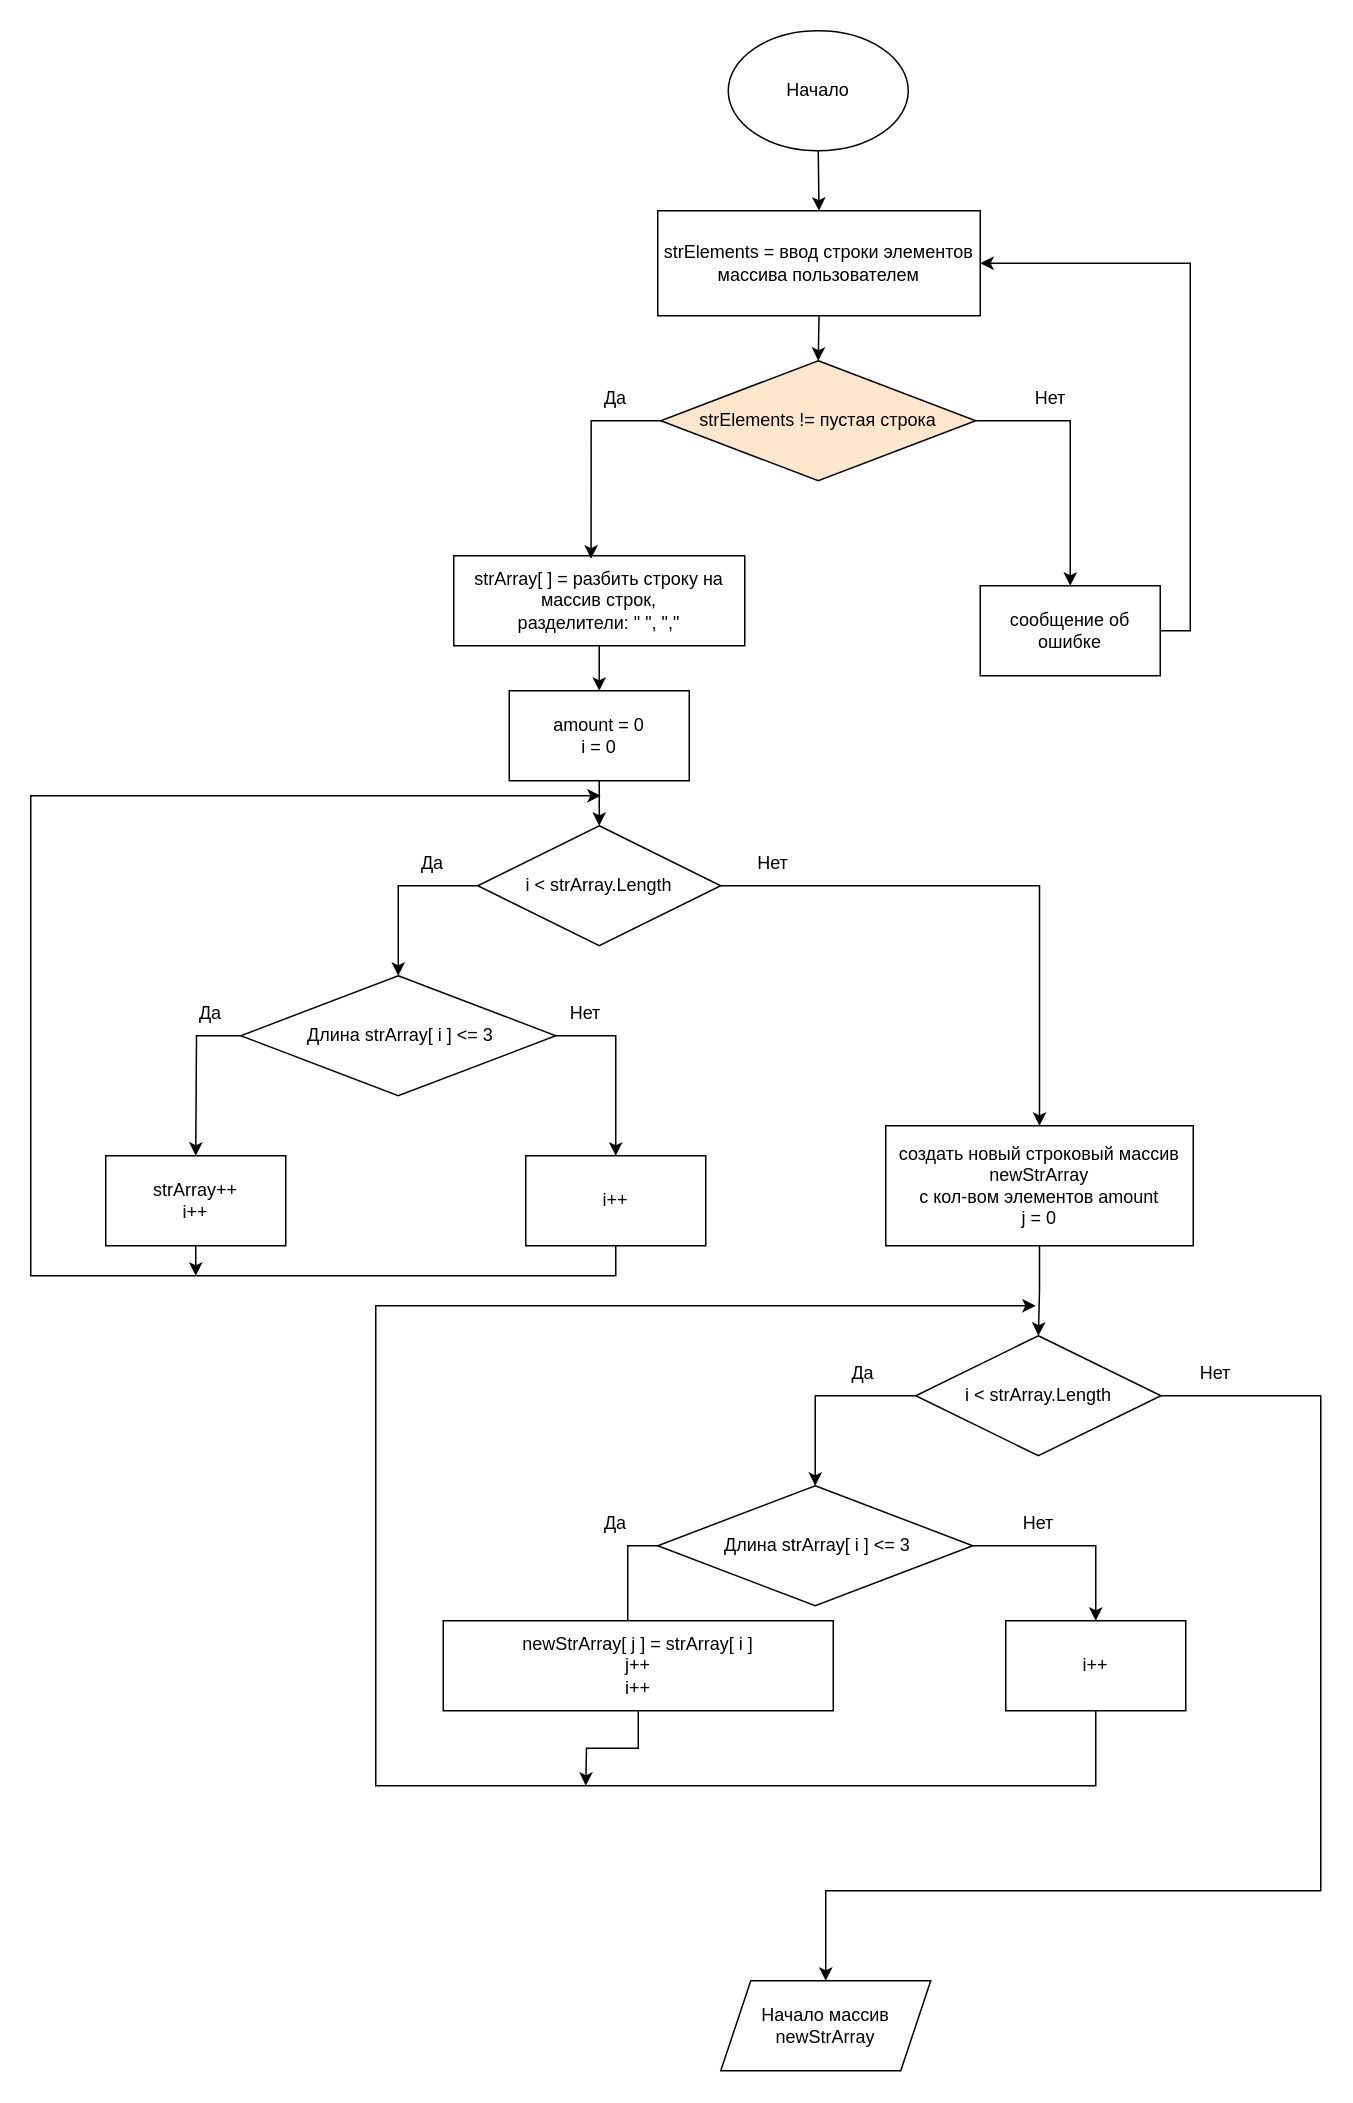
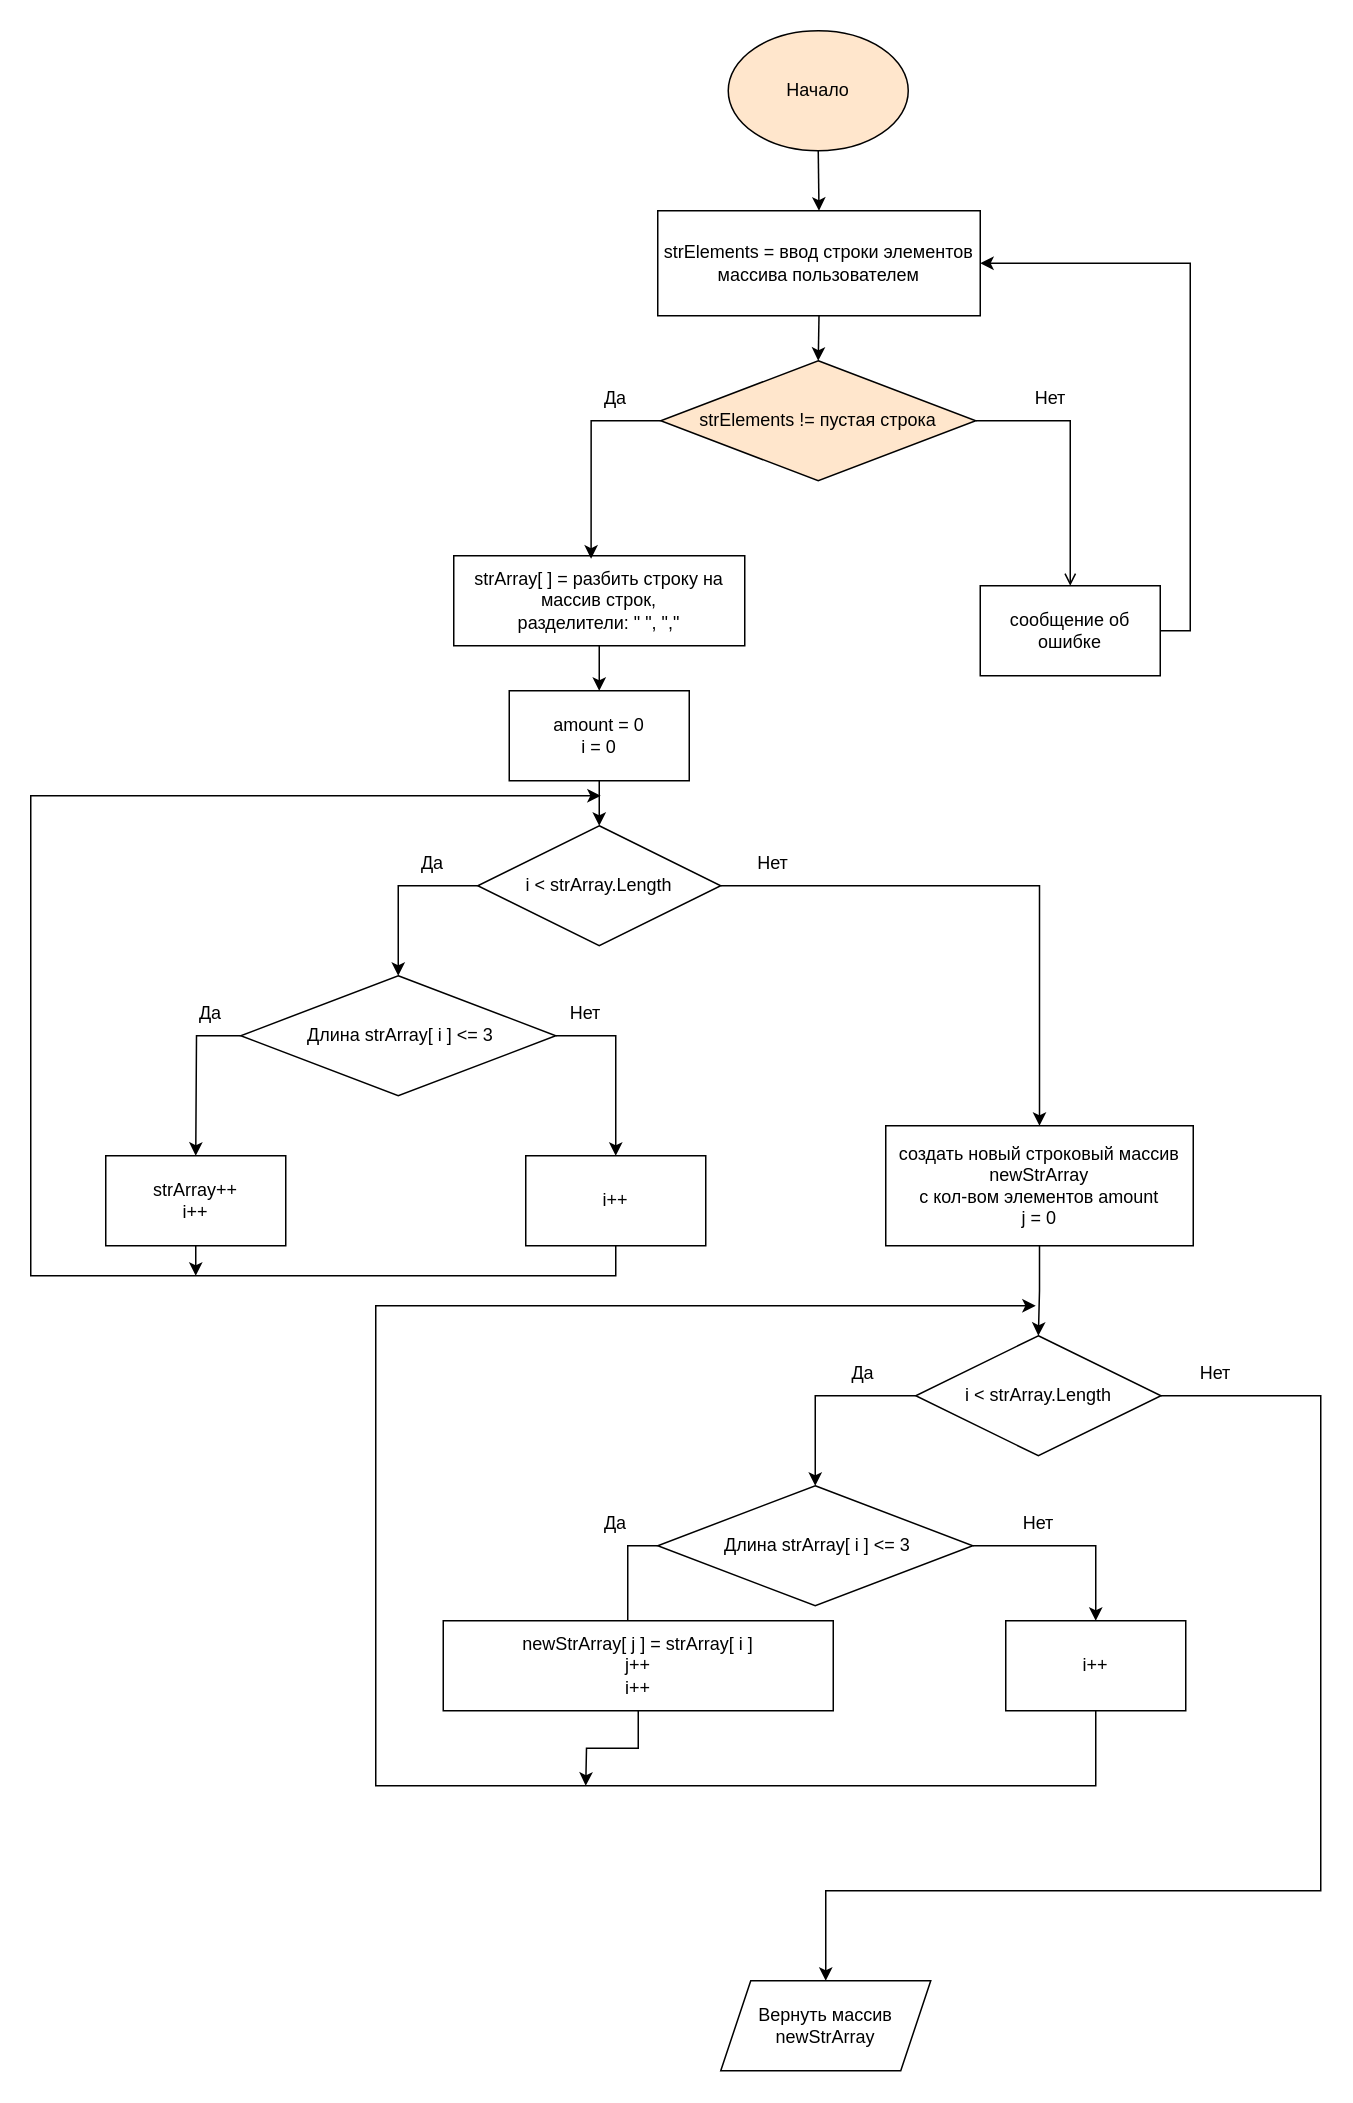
node "Начало": fillcolor #ffffff -> #ffe6cc
edge "strElements != пустая строка" -> "сообщение об ошибке": arrowhead classic -> open
node "Начало массив newStrArray": label "Начало массив newStrArray" -> "Вернуть массив newStrArray"
